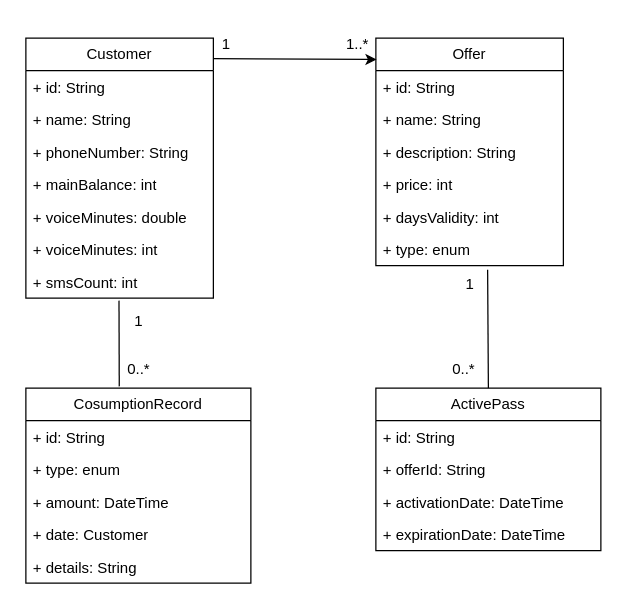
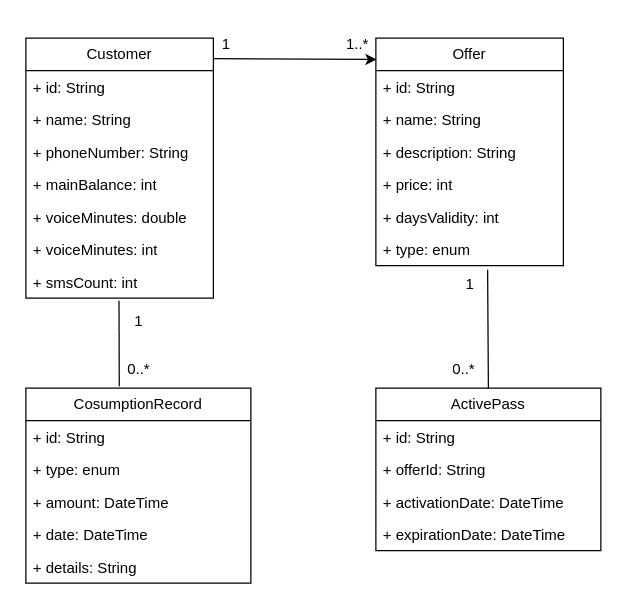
node "+ date: Customer": label "+ date: Customer" -> "+ date: DateTime"
